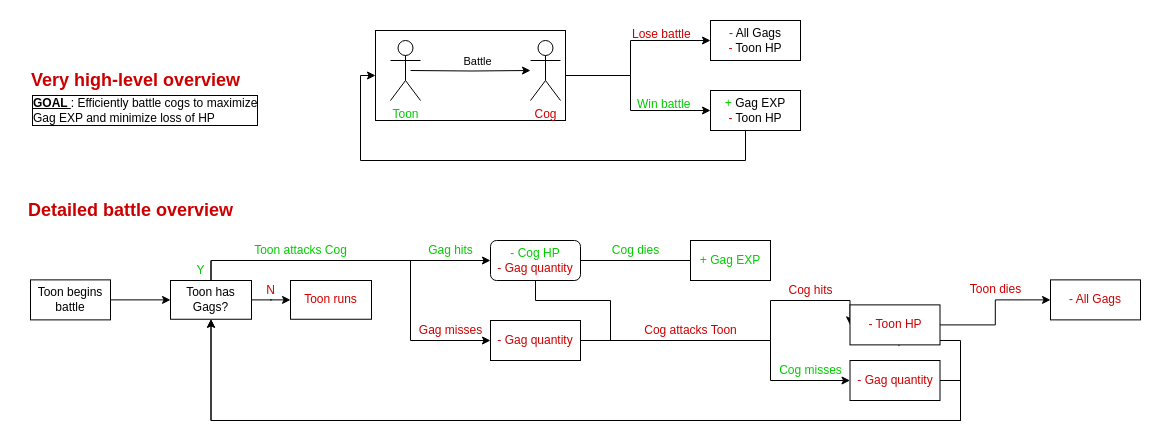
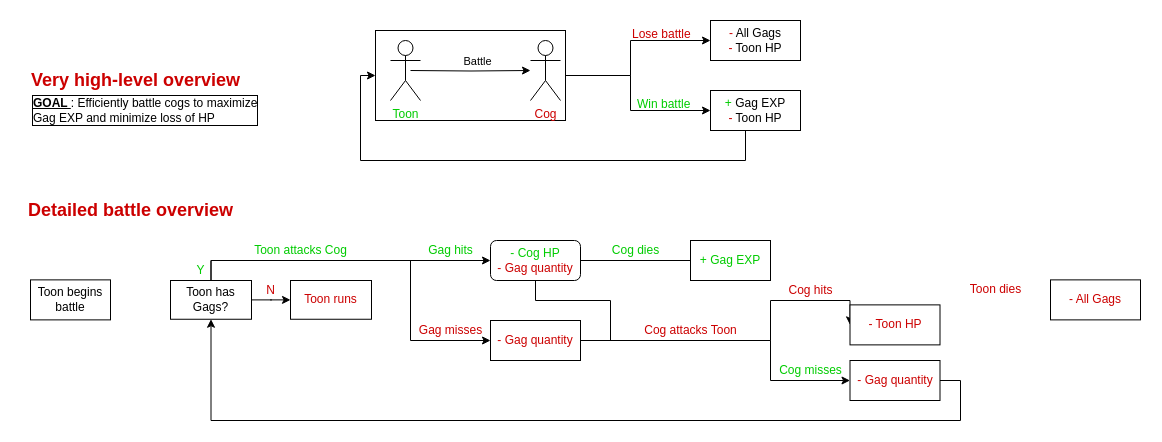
edge "Toon begins battle" -> "Toon has Gags?": removed
edge "- Toon HP" -> "- All Gags": removed
edge "- Toon HP" -> "Toon has Gags?": removed
